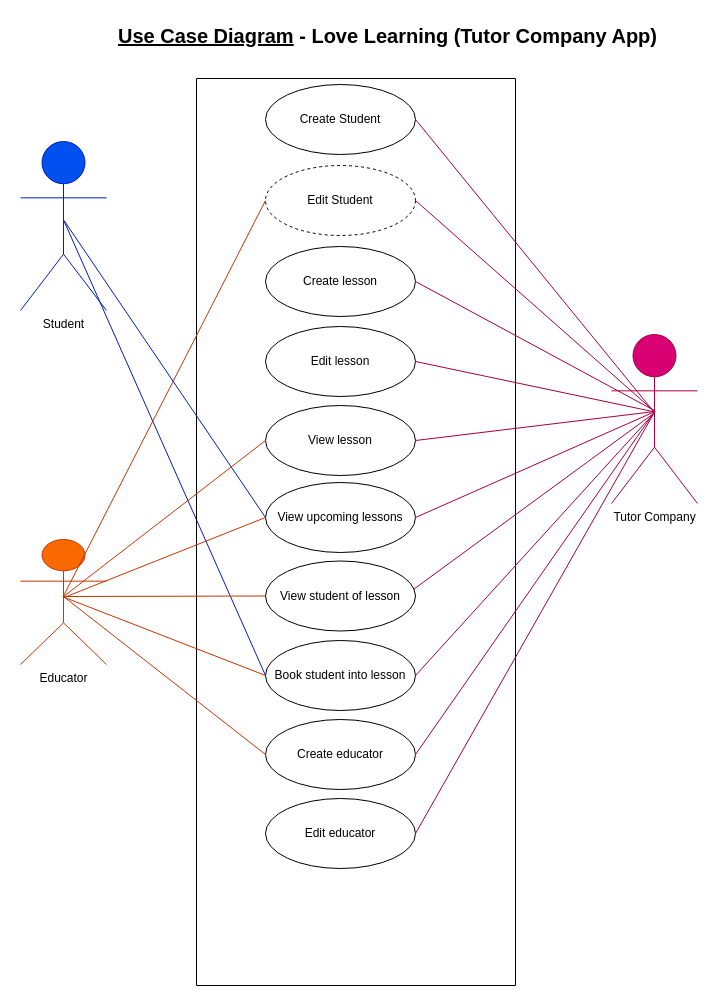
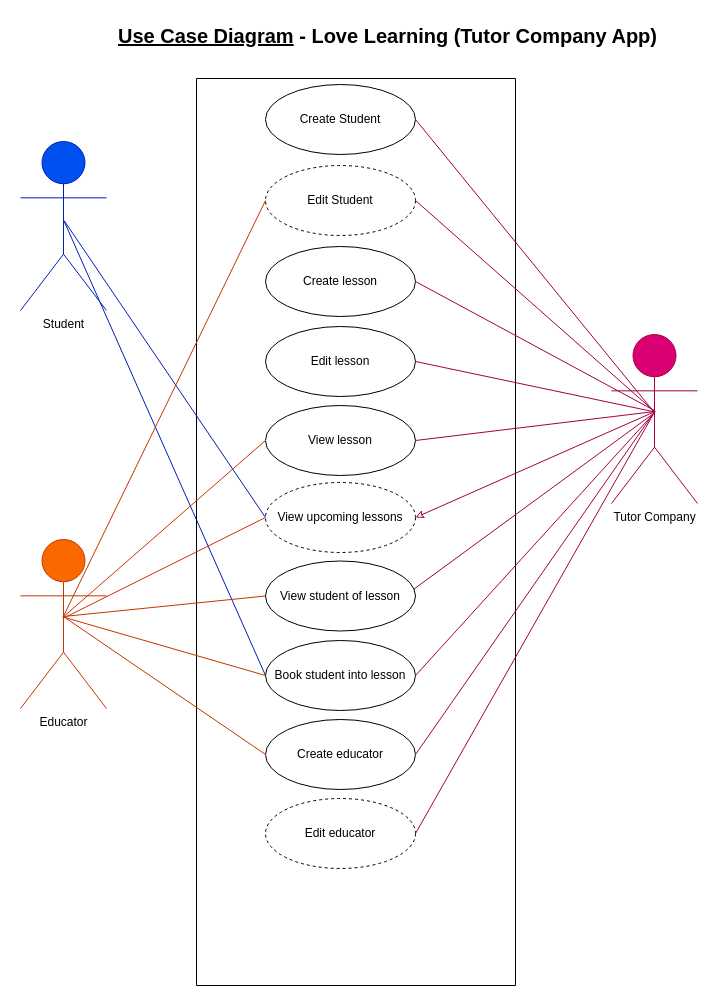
edge "Tutor Company" -- "View upcoming lessons": arrowhead none -> classic
node "View upcoming lessons": style solid -> dashed
node "Educator": size 86x125 -> 86x169
node "Edit educator": style solid -> dashed
